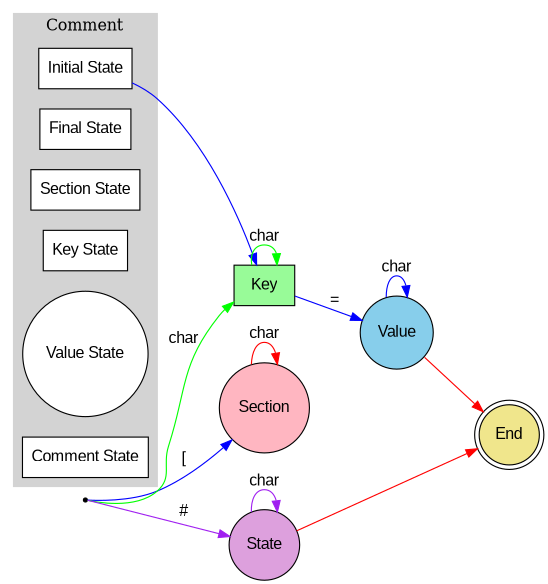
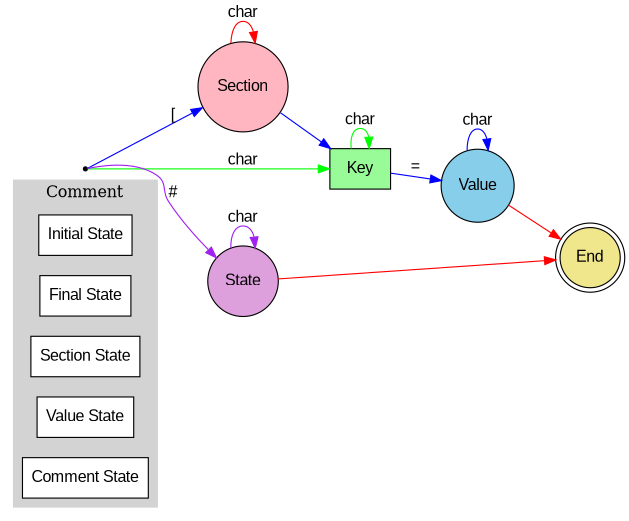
edge "Initial State" -> "Key": now "Section" -> "Key"
node "Key State": removed
node "Value State": shape circle -> box
